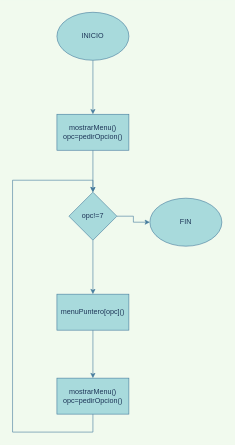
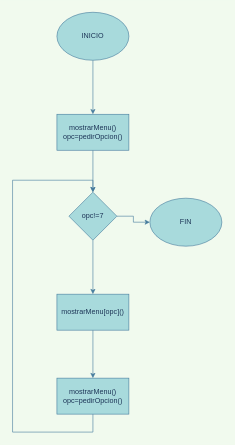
node "menuPuntero[opc]()": label "menuPuntero[opc]()" -> "mostrarMenu[opc]()"
